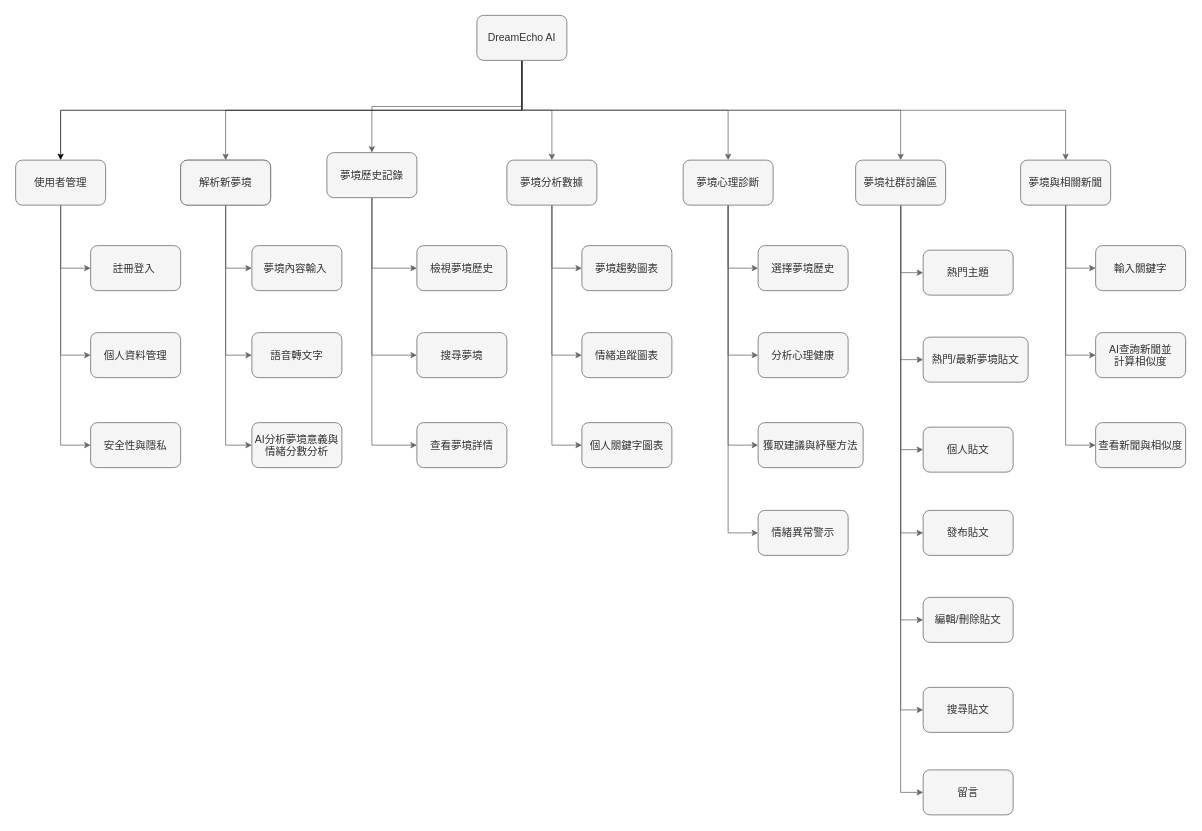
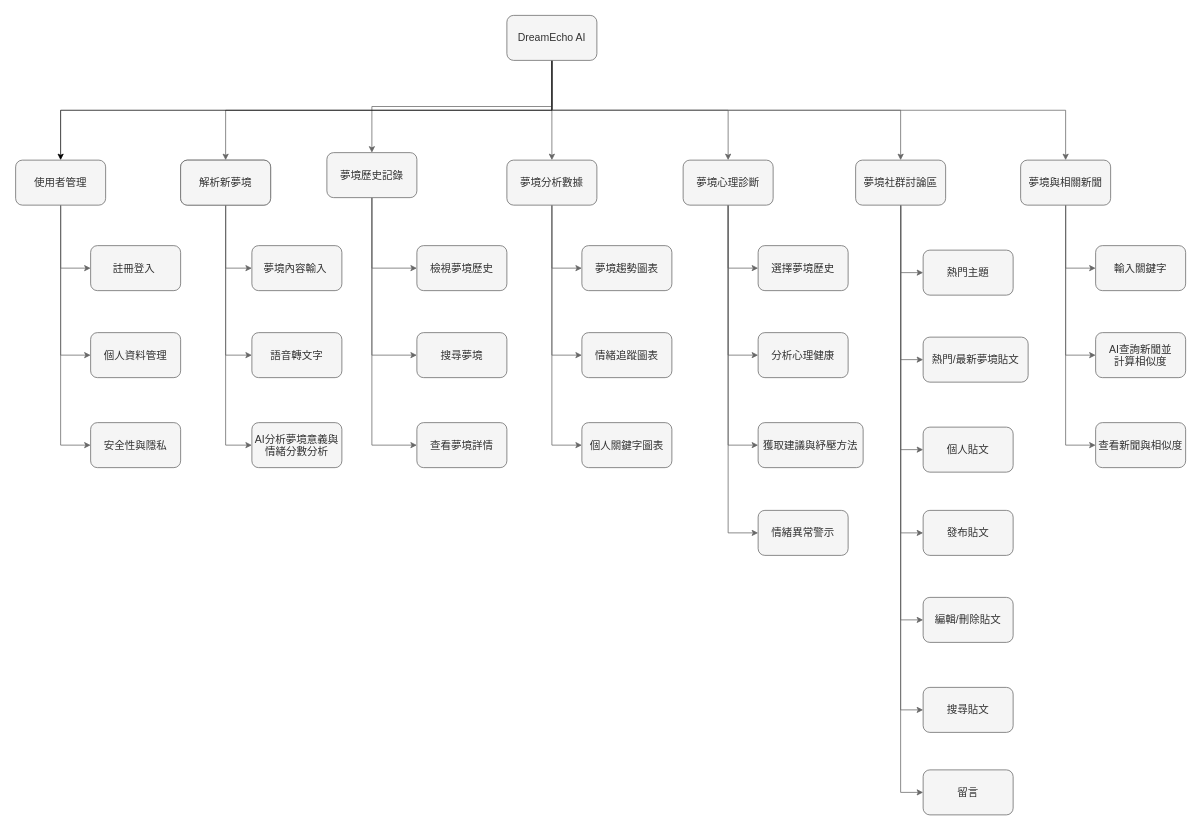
node "DreamEcho AI": moved (522, 38) -> (552, 38)
